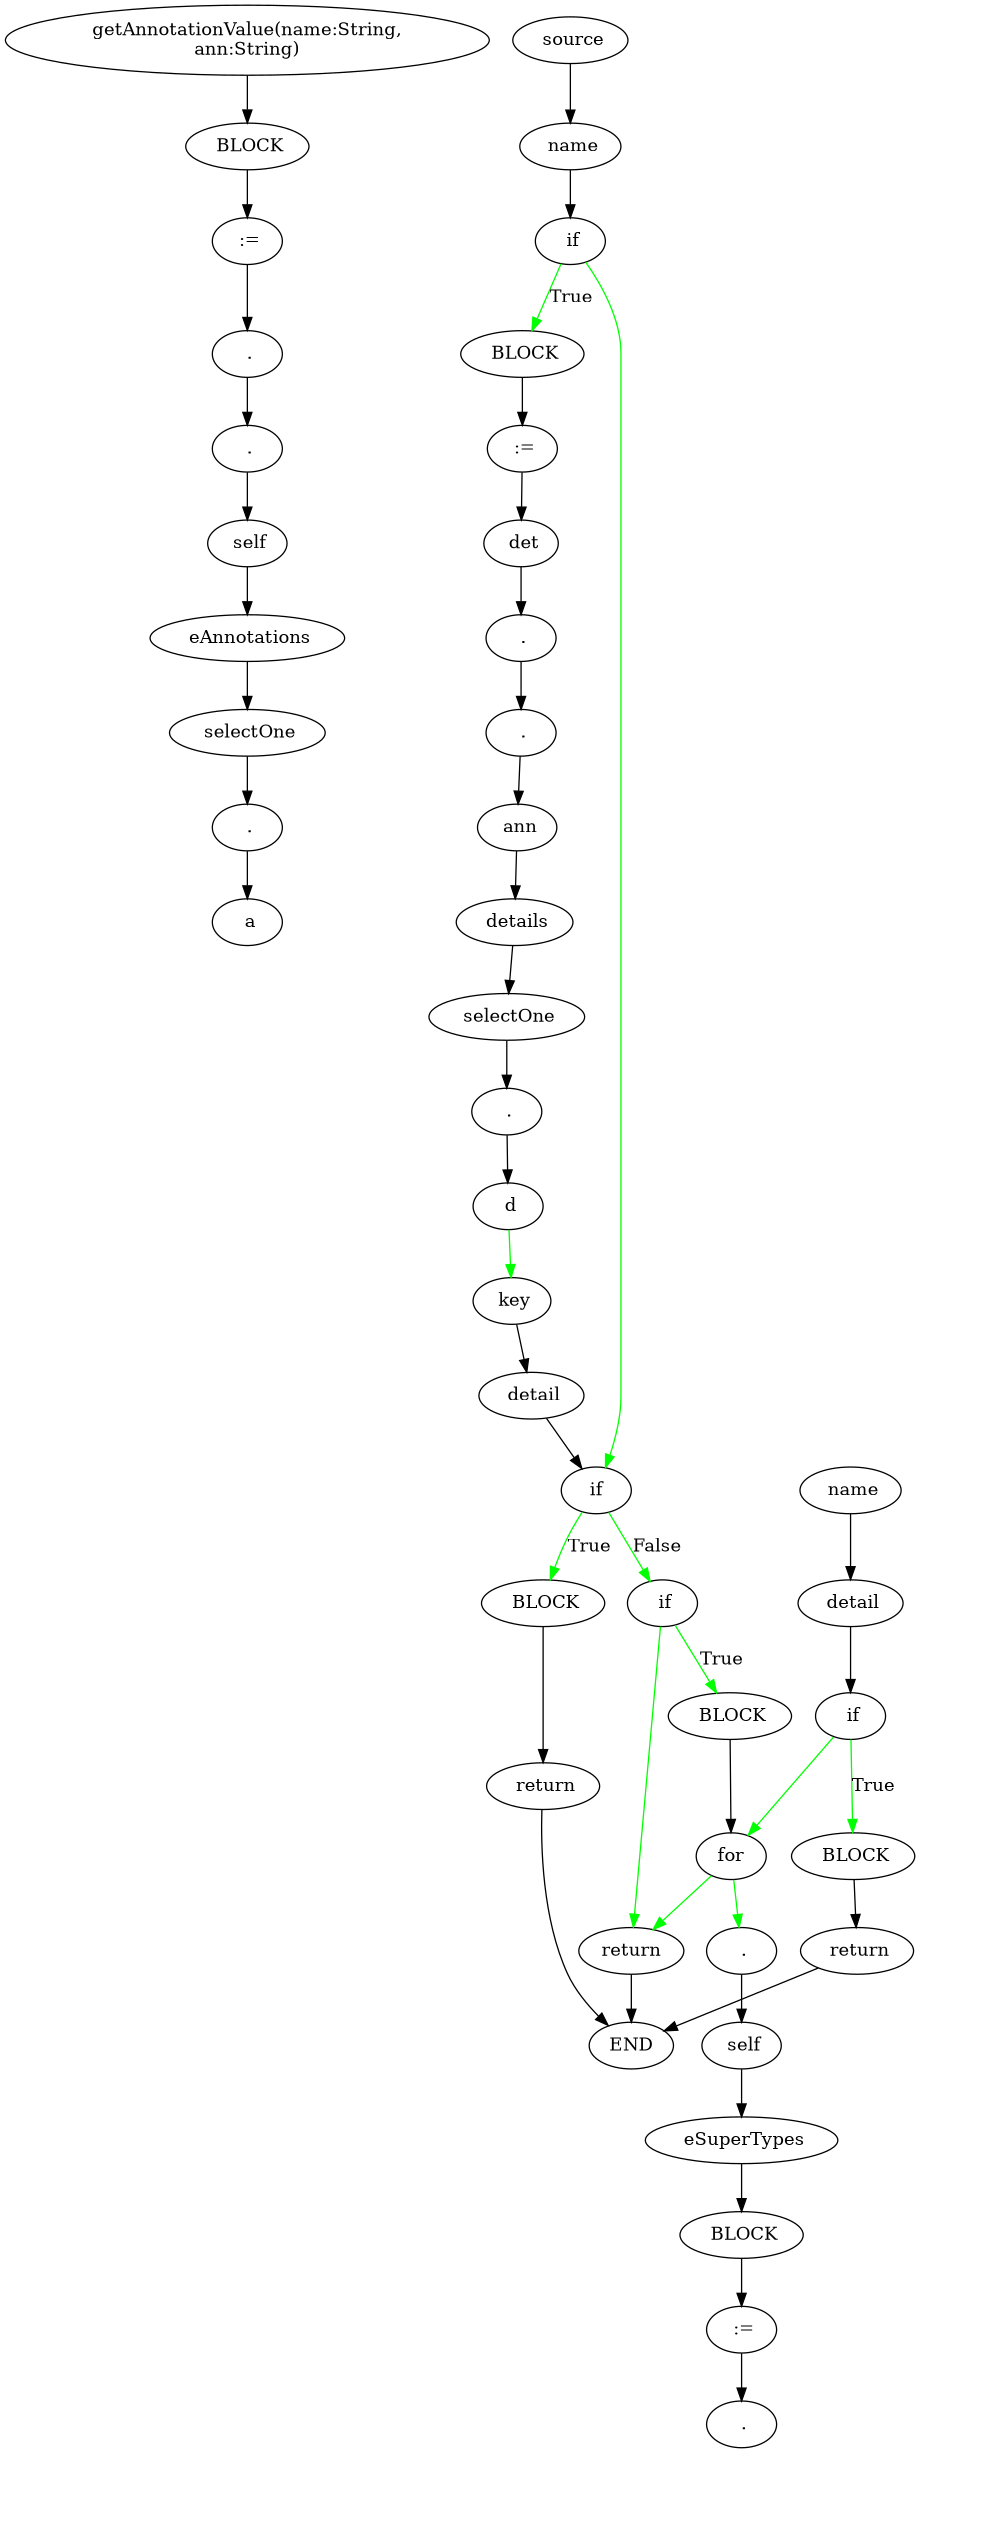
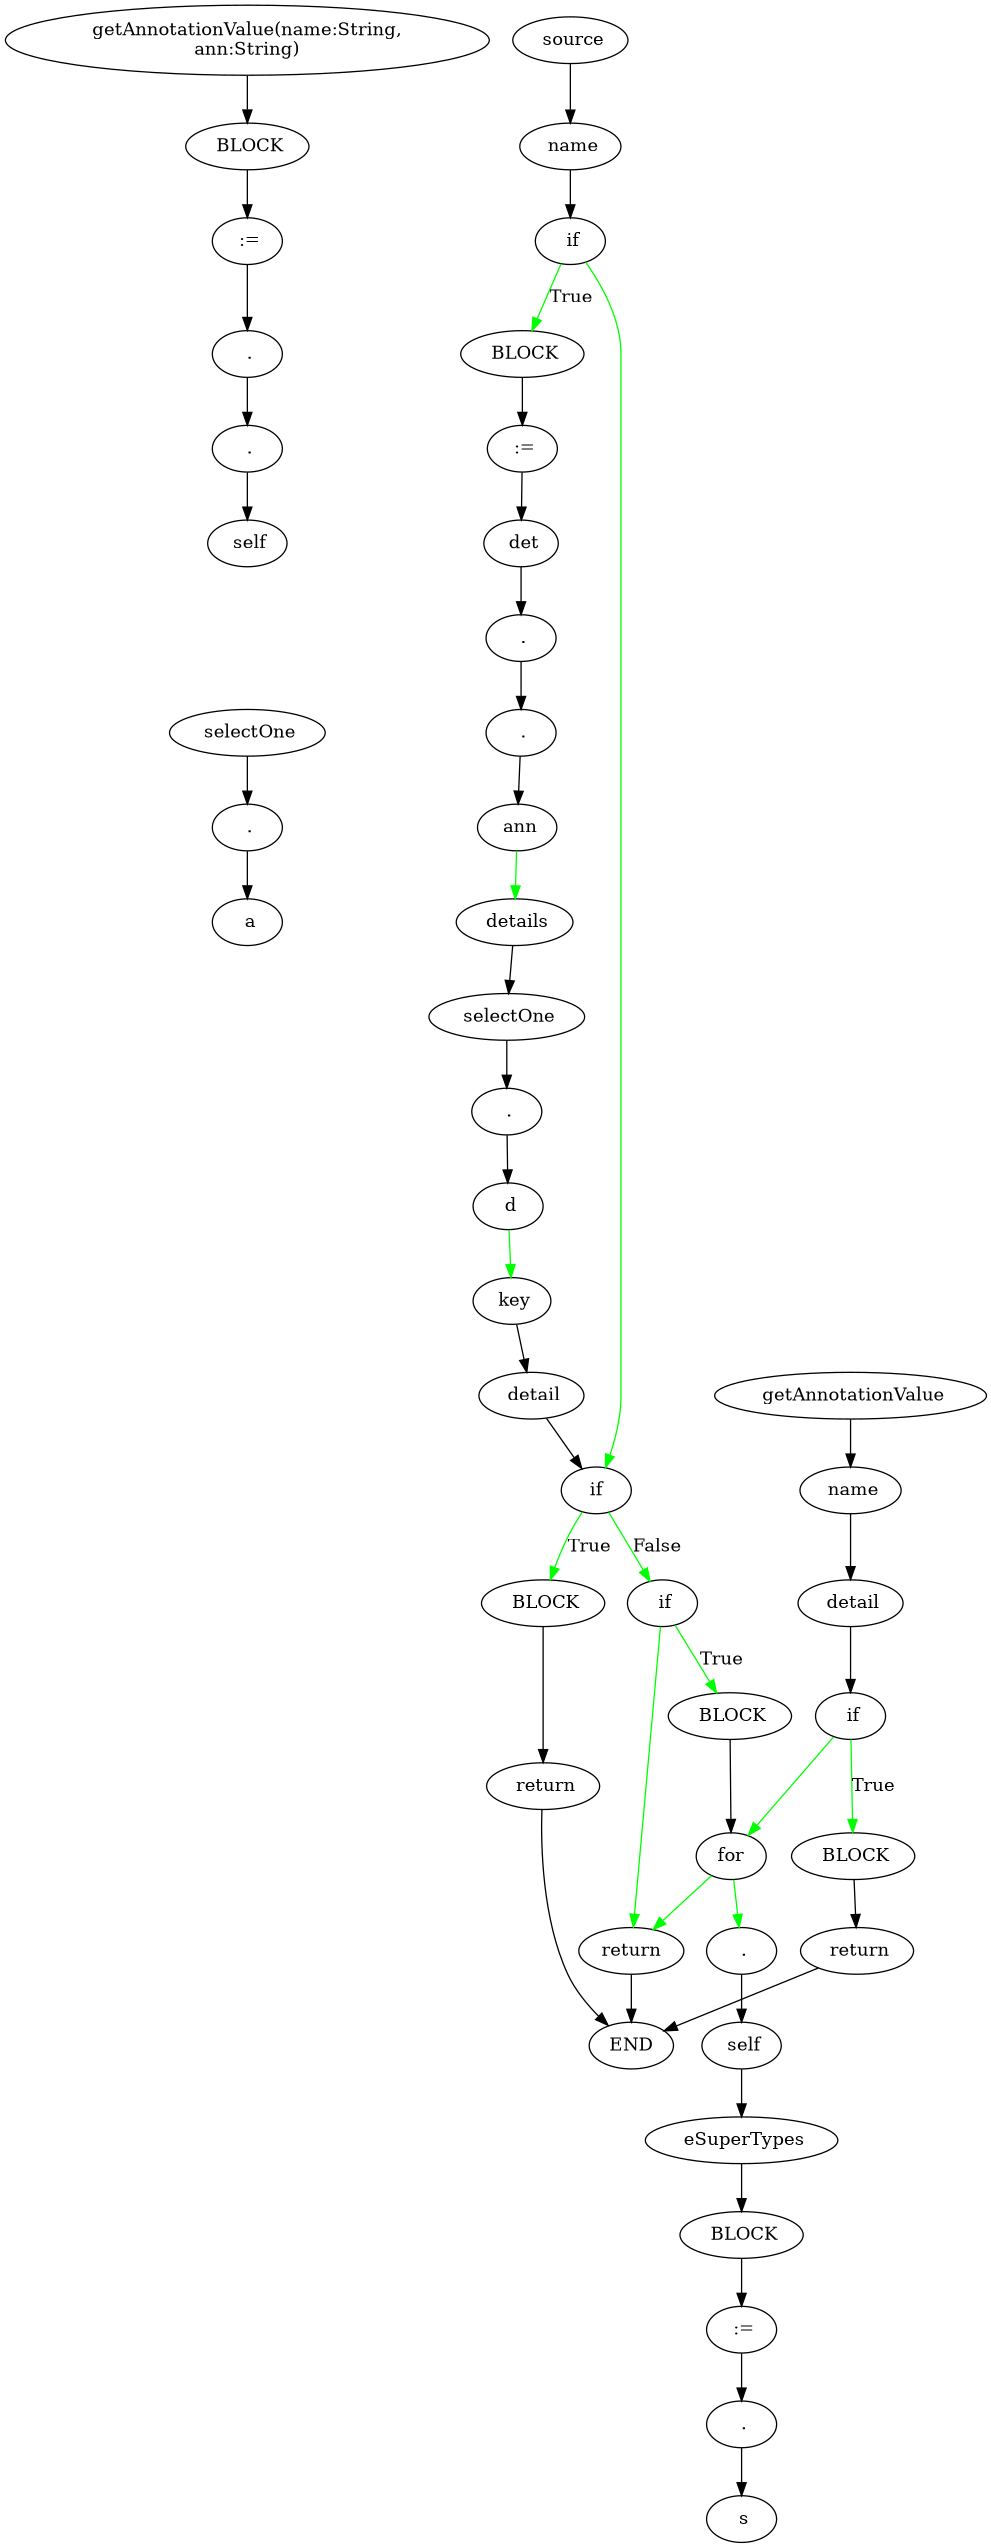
node "eAnnotations": removed
edge "ann" -> "details": color black -> green
node "getAnnotationValue": added
node "s": added
